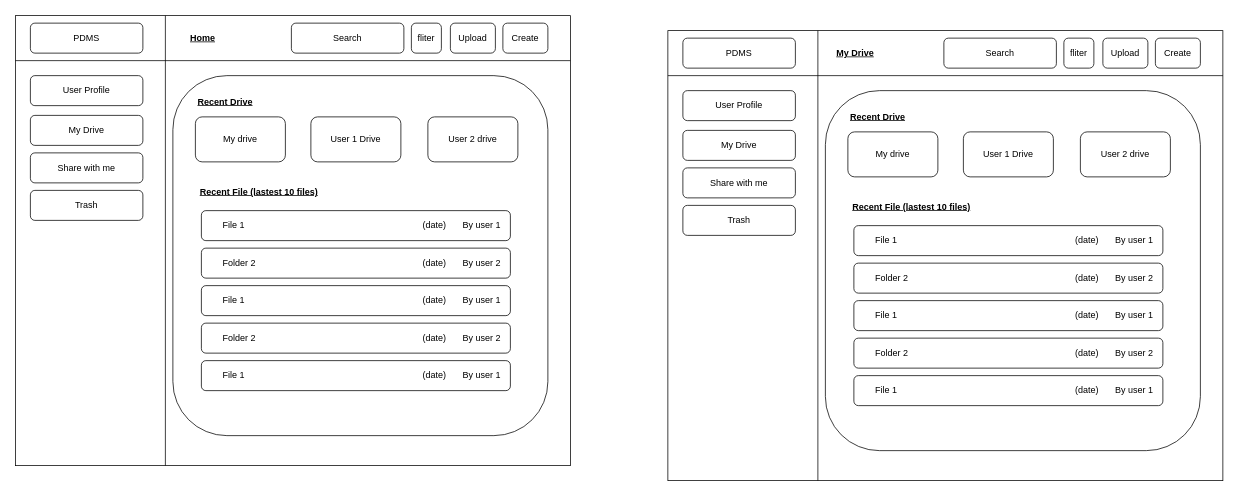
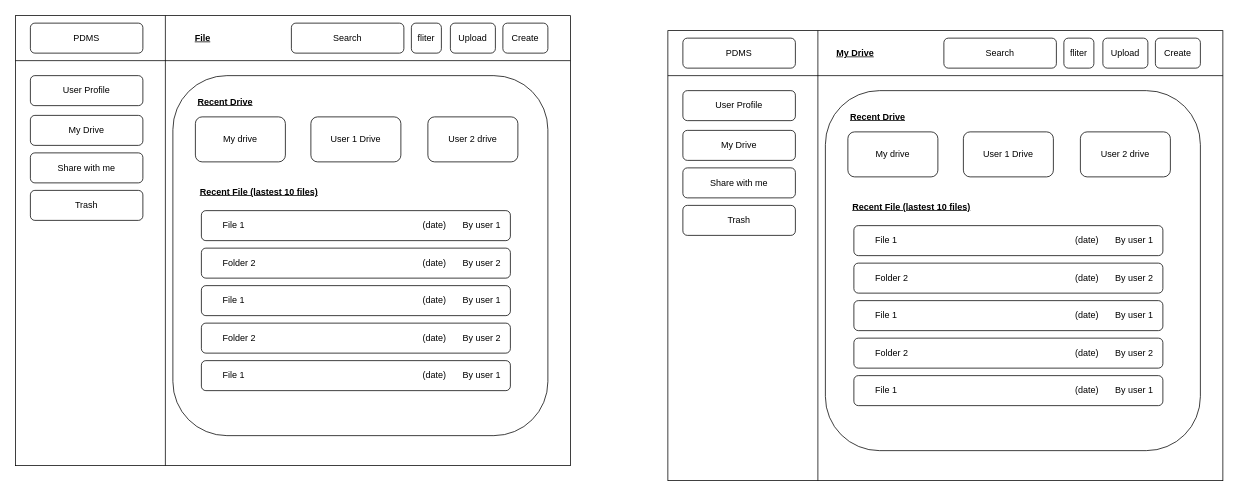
node "Home": label "Home" -> "File"
